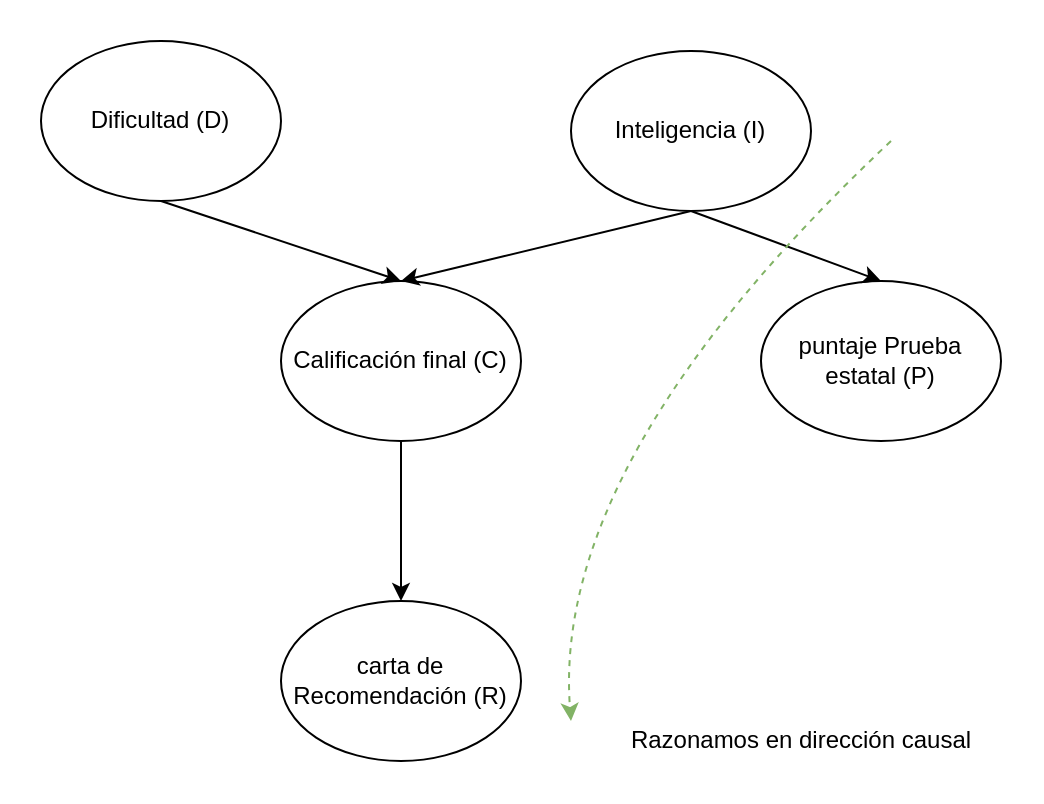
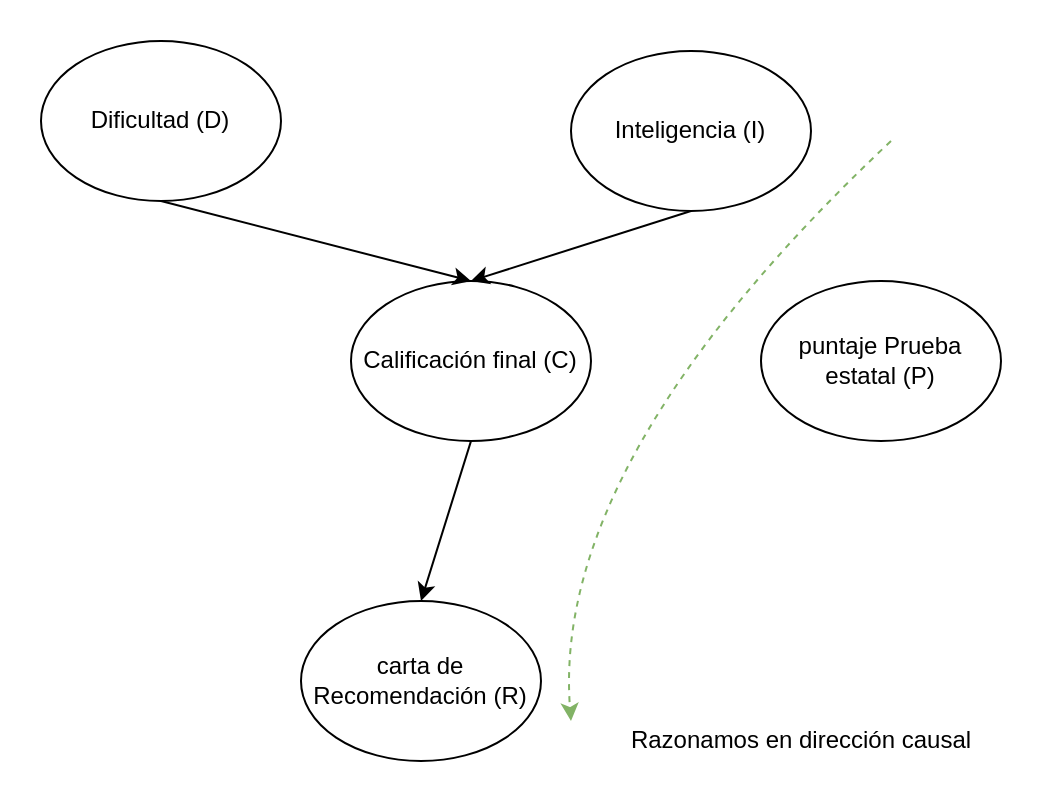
edge "Inteligencia (I)" -> "puntaje Prueba estatal (P)": removed
node "Calificación final (C)": moved (401, 361) -> (471, 361)
node "carta de Recomendación (R)": moved (401, 681) -> (421, 681)
